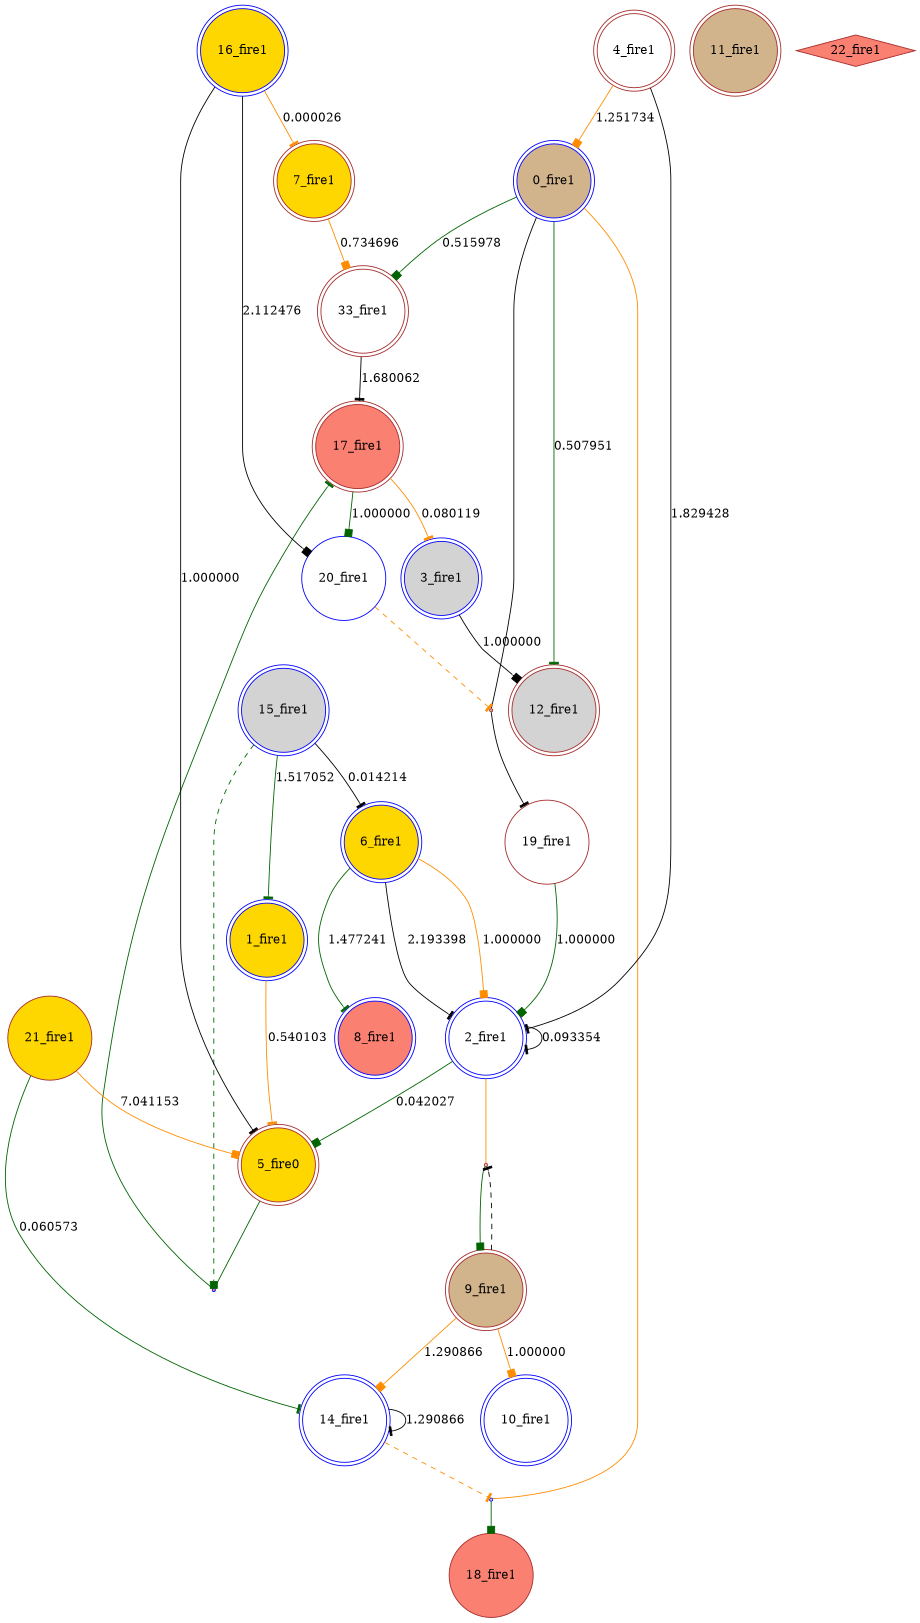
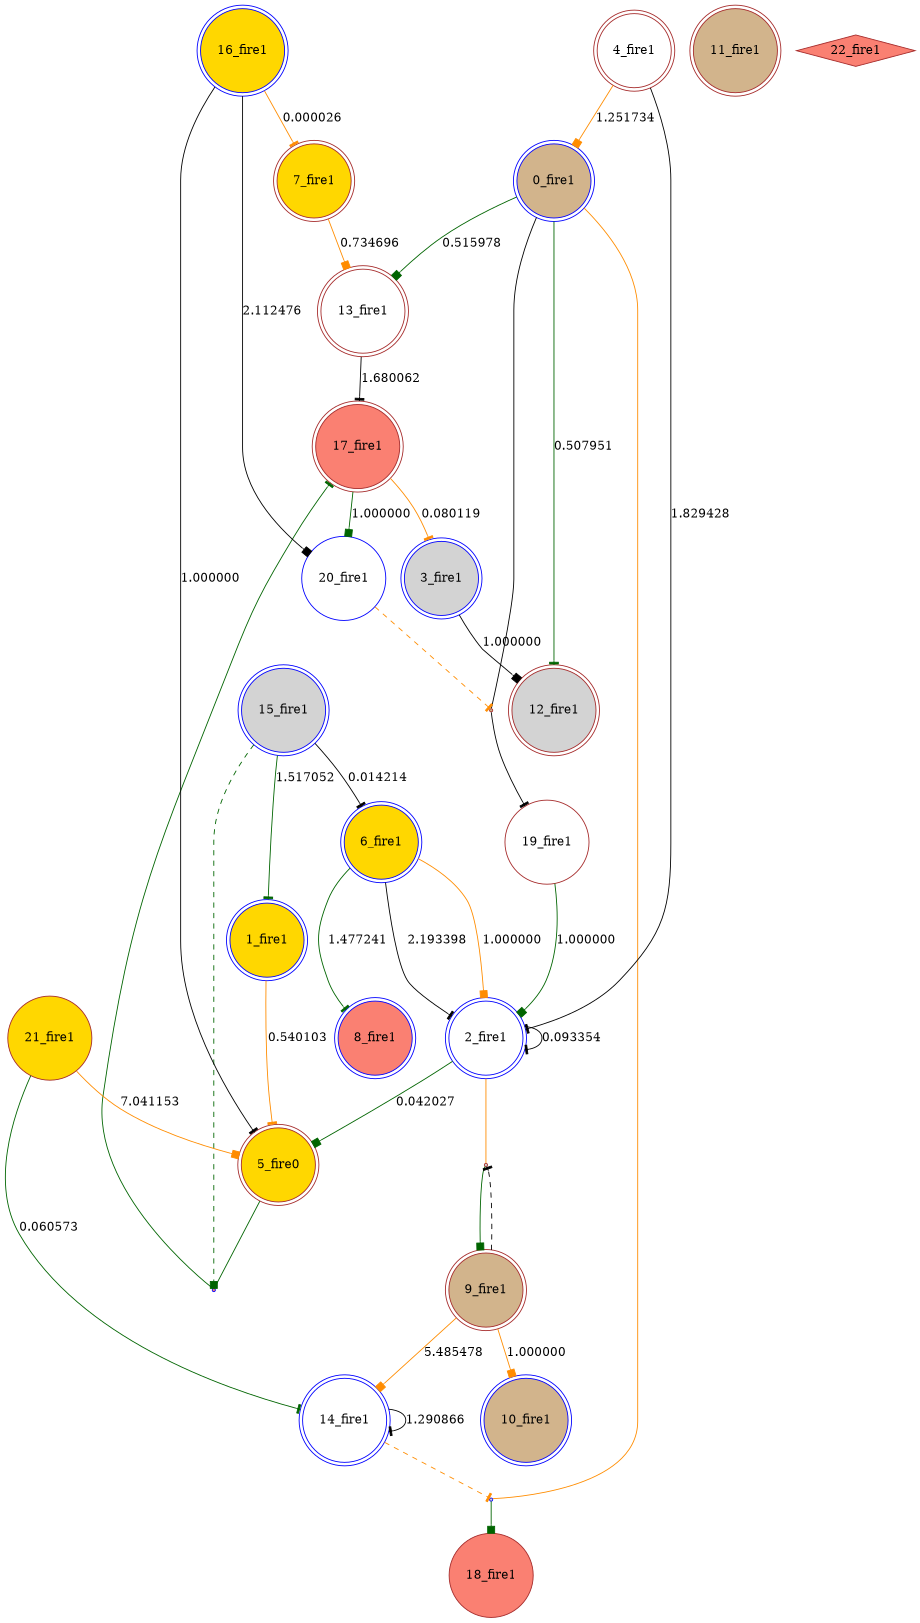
node "33_fire1": label "33_fire1" -> "13_fire1"
edge "9_fire1" -> "14_fire1": label "1.290866" -> "5.485478"
node "10_fire1": fillcolor white -> tan
